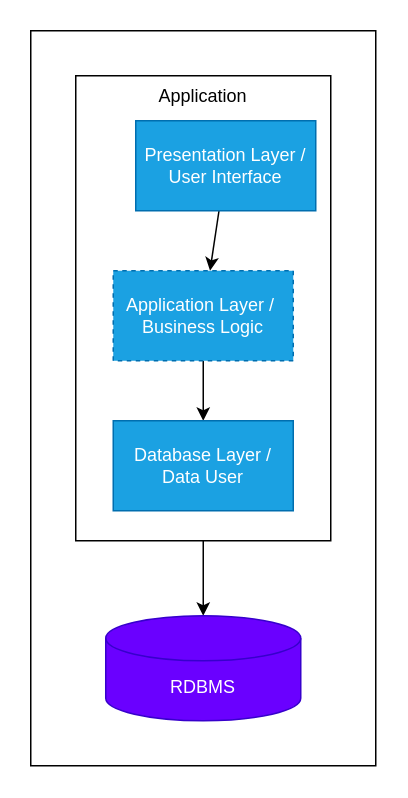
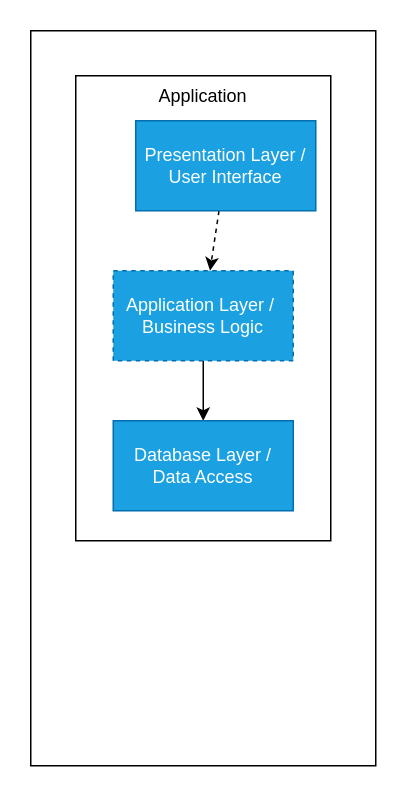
edge "Presentation Layer / User Interface" -> "Application Layer / Business Logic": style solid -> dashed
node "Database Layer / Data User": label "Database Layer / Data User" -> "Database Layer / Data Access"
edge "Application" -> "RDBMS": removed
node "RDBMS": removed
